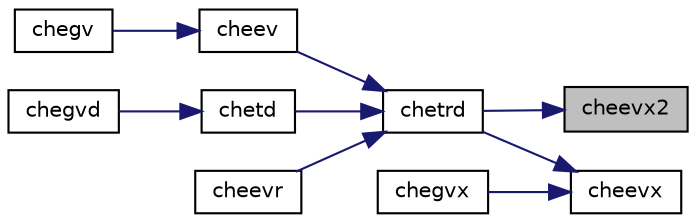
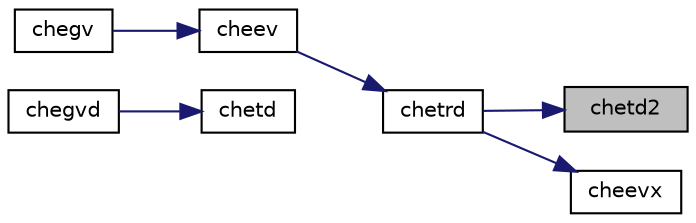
node "cheevx2": label "cheevx2" -> "chetd2"
edge "chetd" -> "chetrd": removed
node "cheevr": removed
node "chegvx": removed
